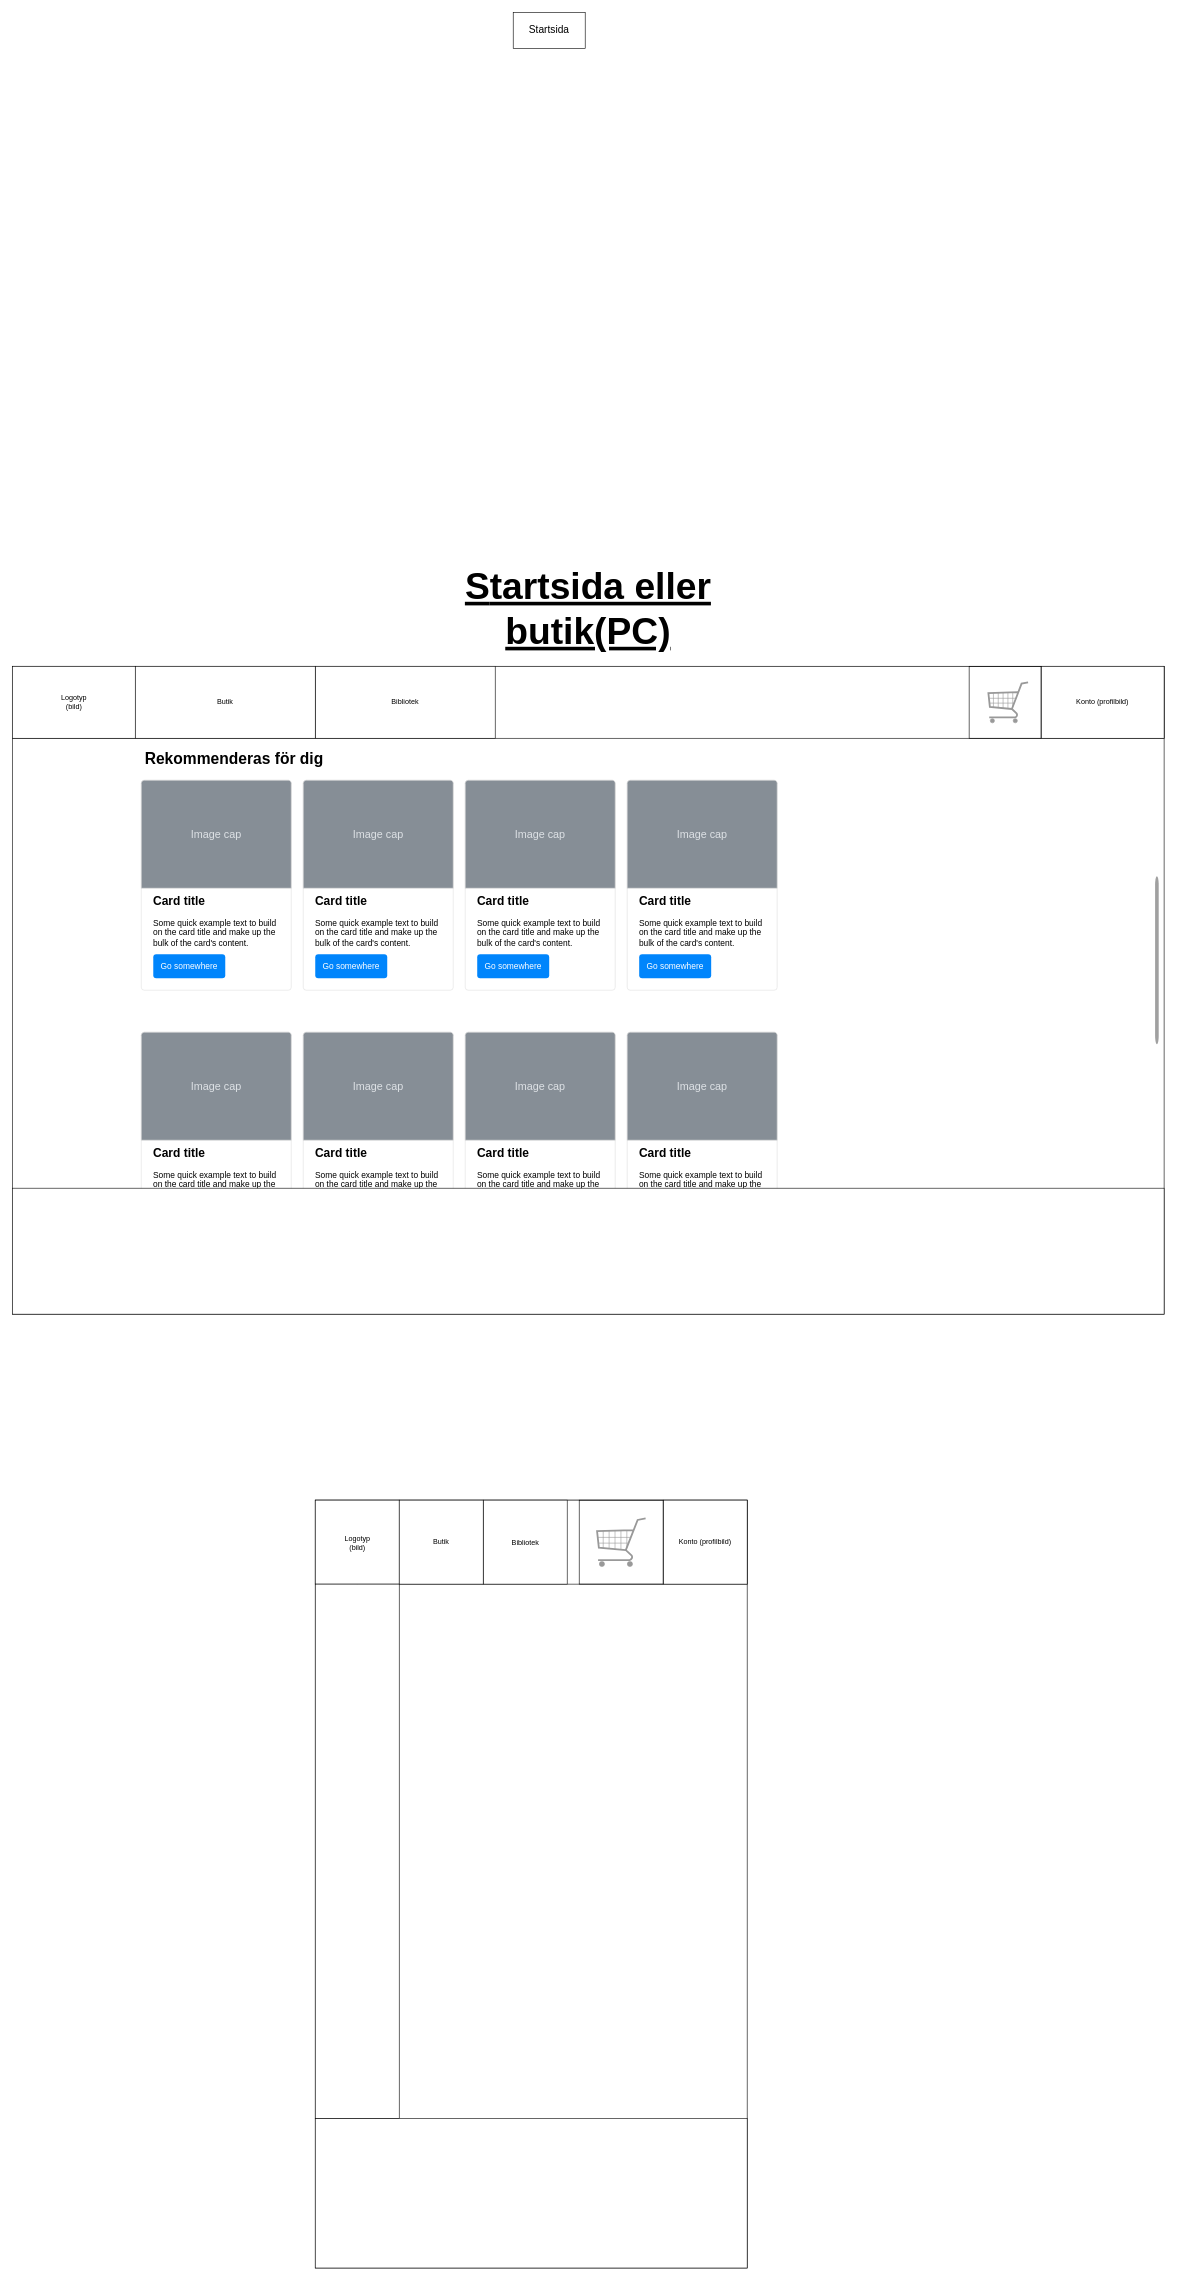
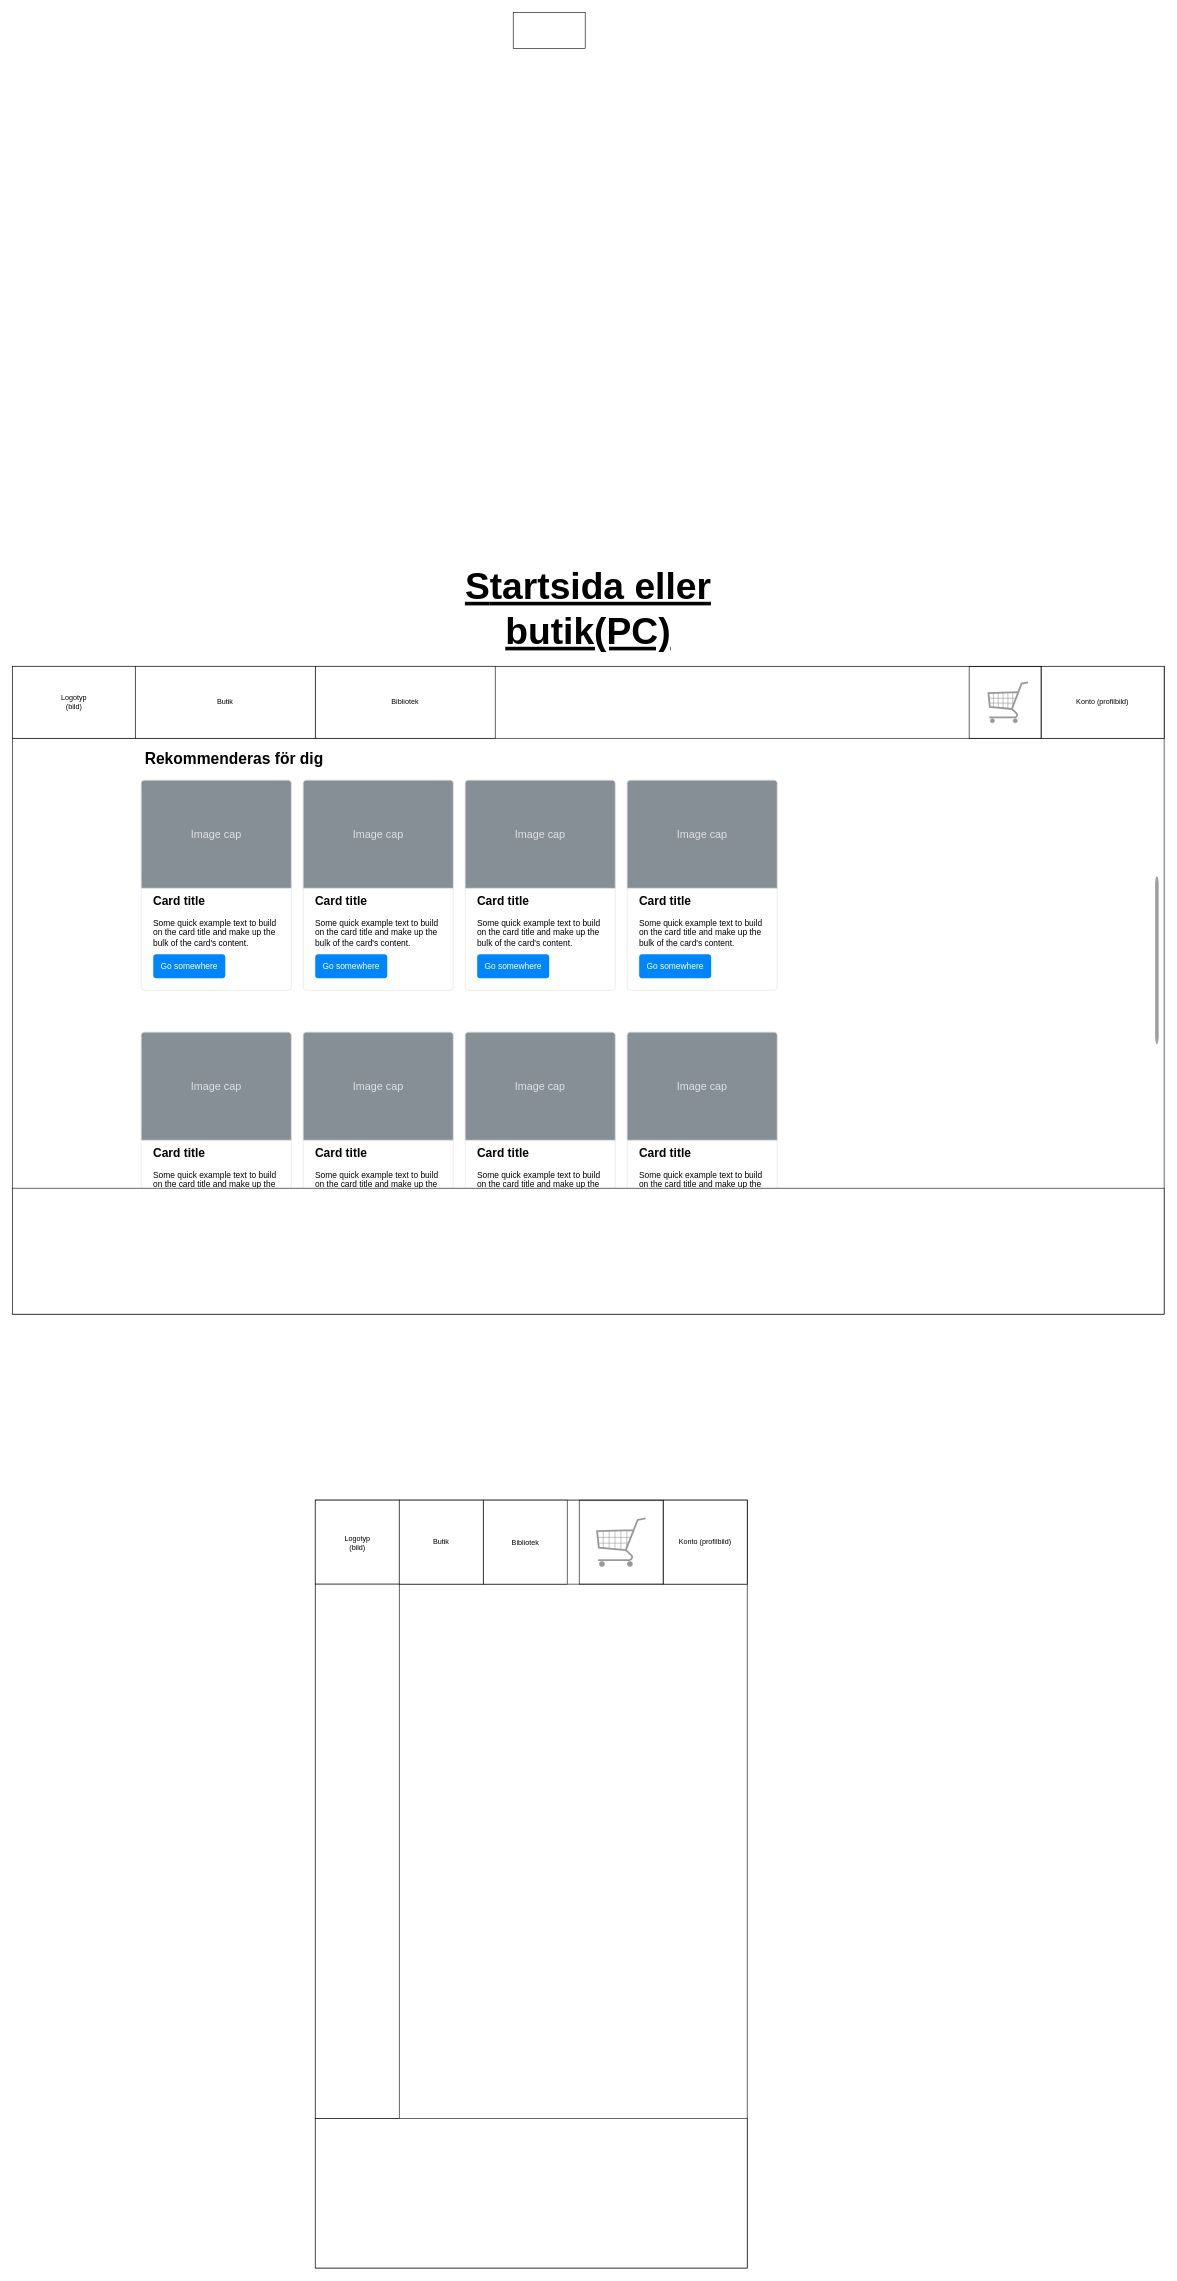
node "Startsida": removed
